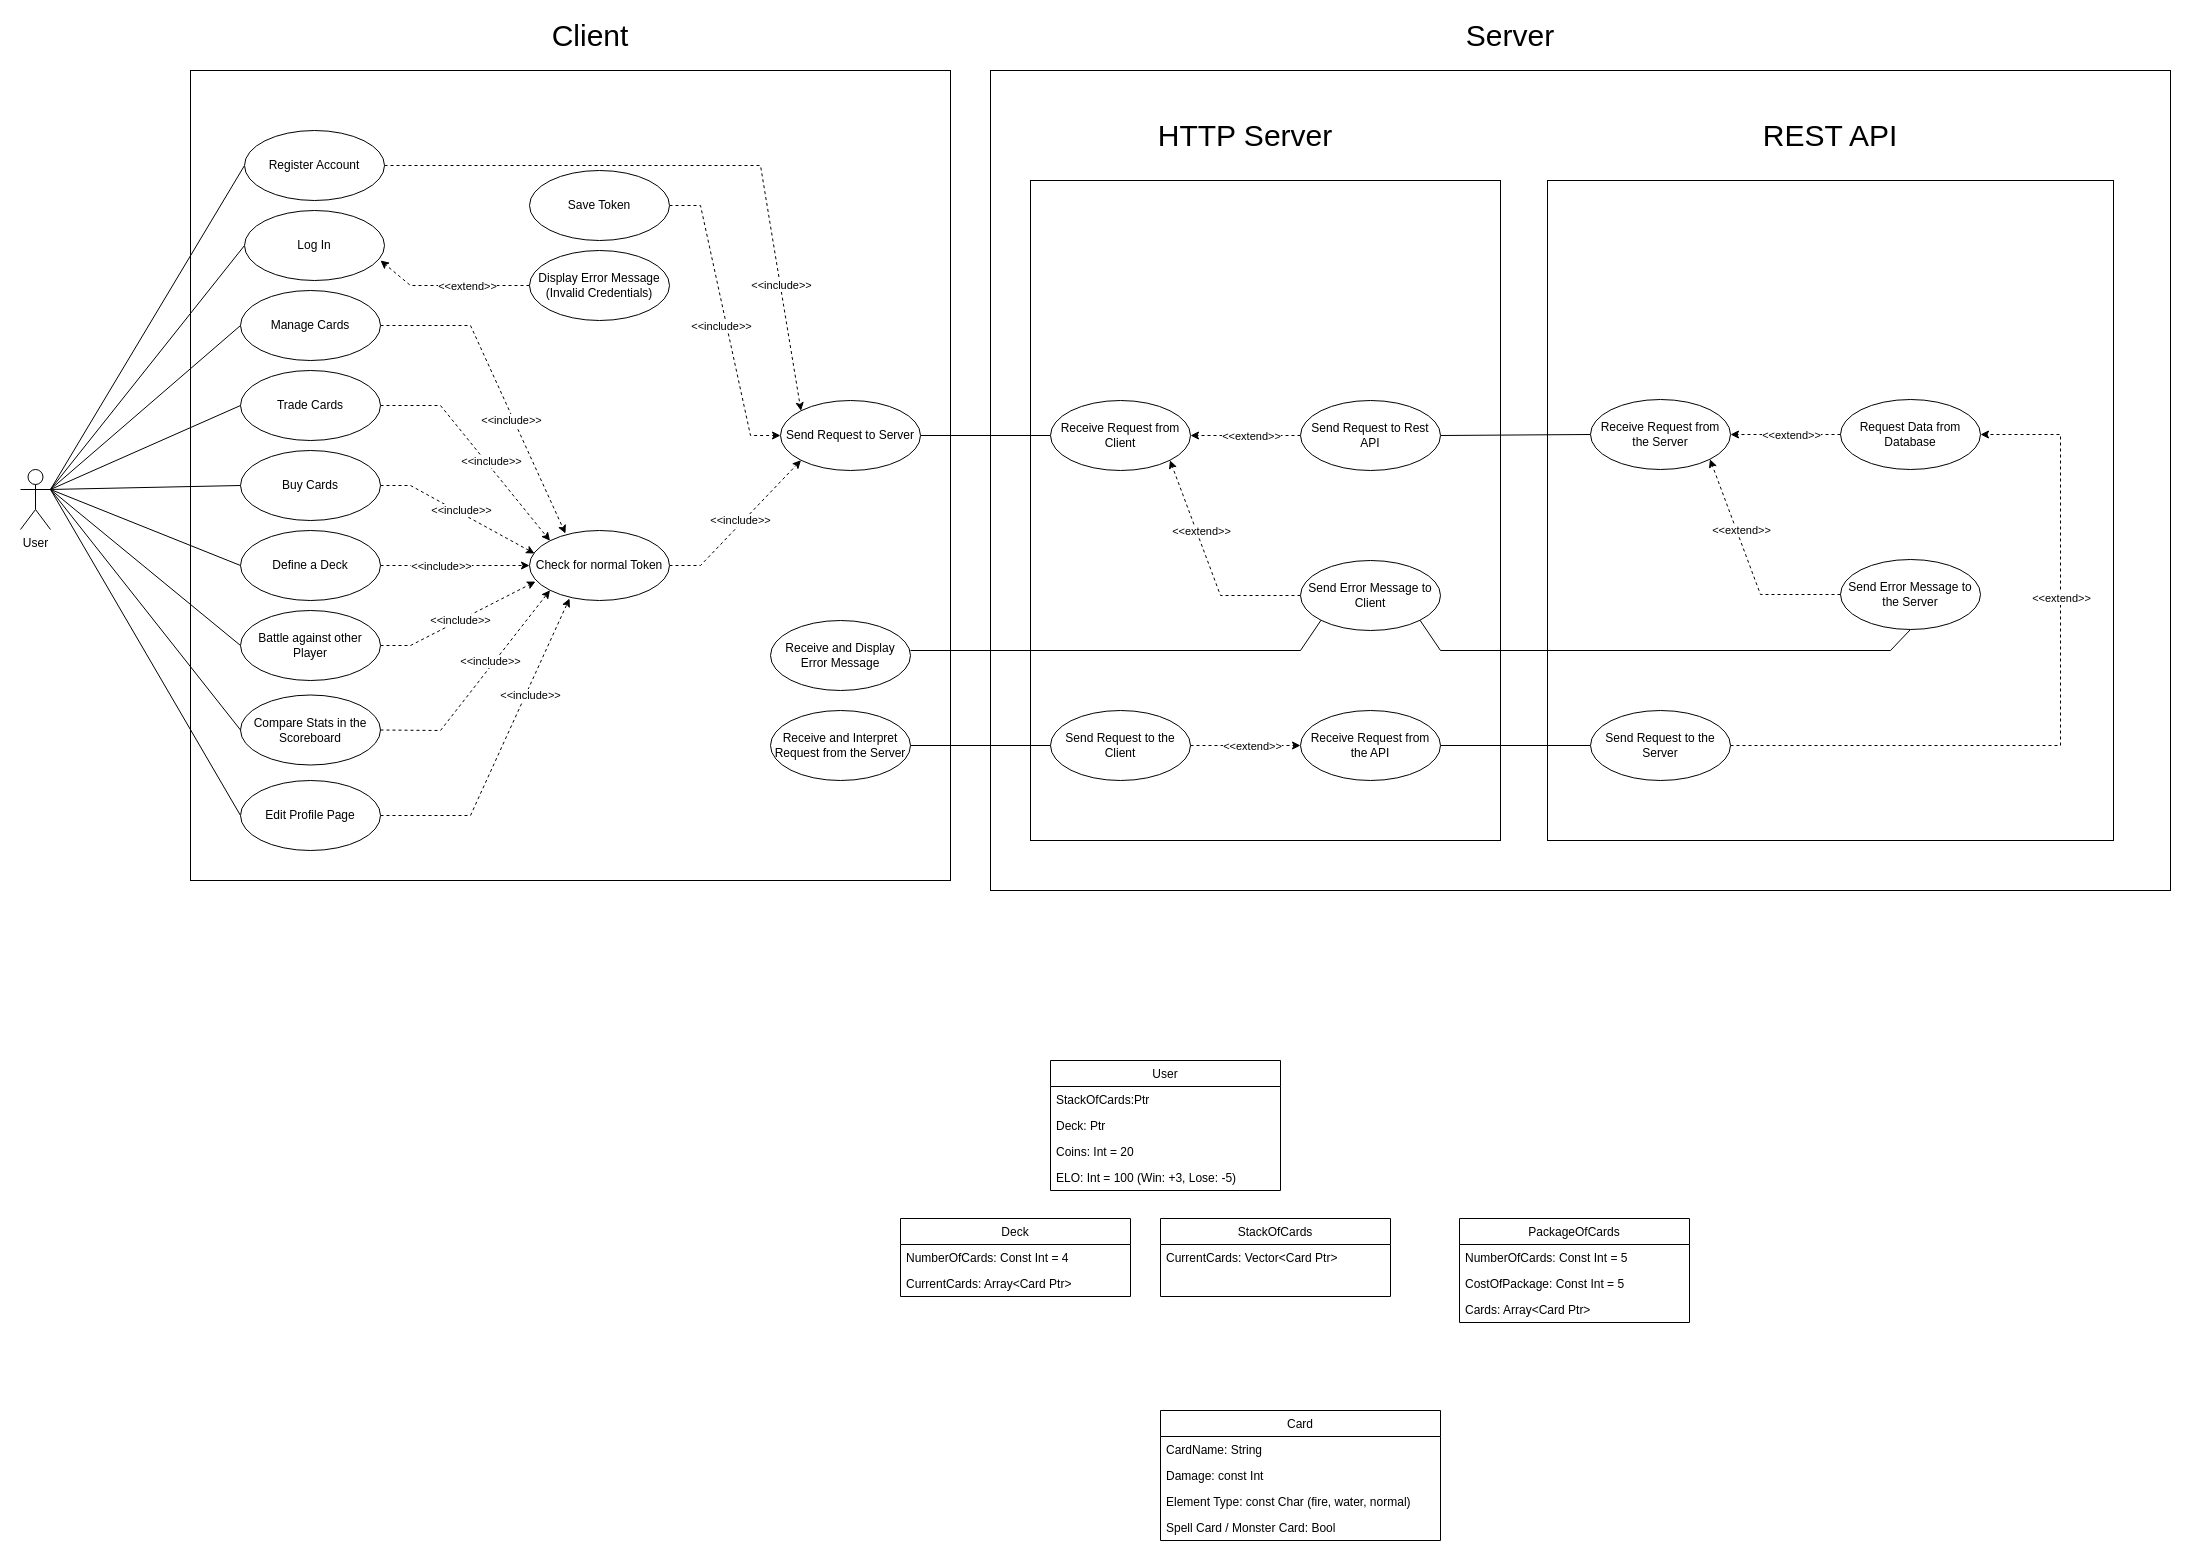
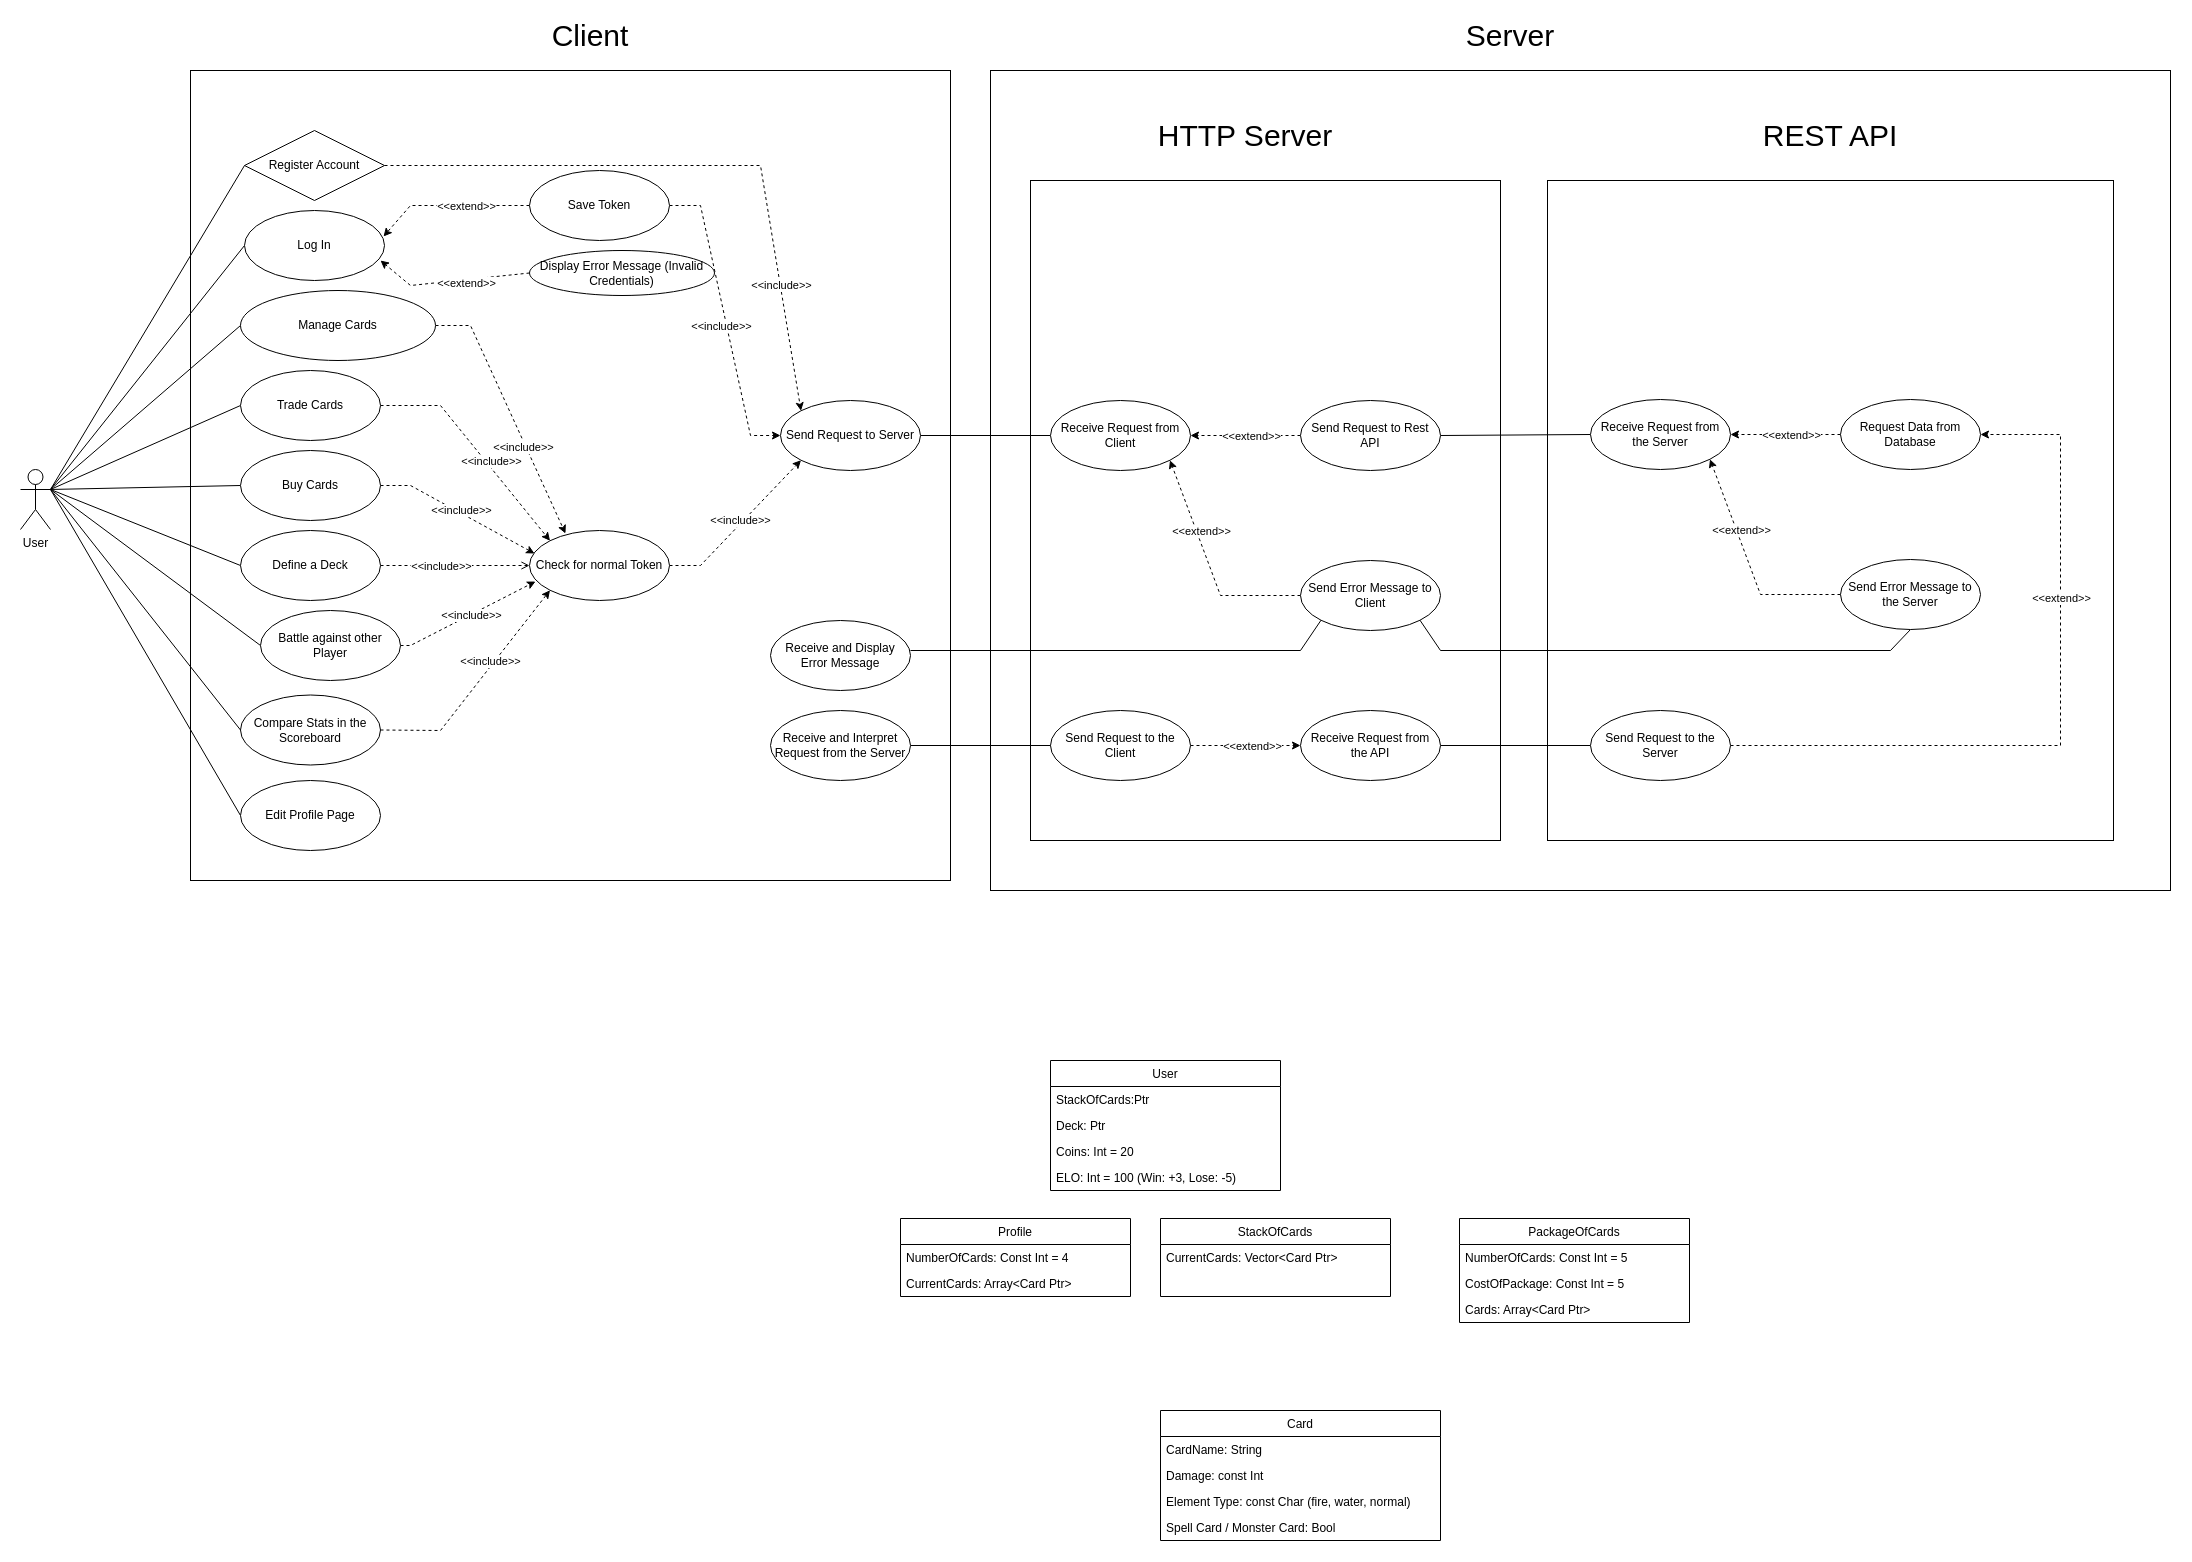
node "Register Account": shape ellipse -> diamond
edge "Save Token" -> "Log In": added, label "<<extend>>"
node "Display Error Message (Invalid Credentials)": size 140x70 -> 185x45
node "Manage Cards": size 140x70 -> 195x70
edge "Define a Deck" -> "Check for normal Token": arrowhead classic -> open
node "Battle against other Player": moved (311, 646) -> (331, 646)
edge "Edit Profile Page" -> "Check for normal Token": removed, label "<<include>>"
node "Deck": label "Deck" -> "Profile"
